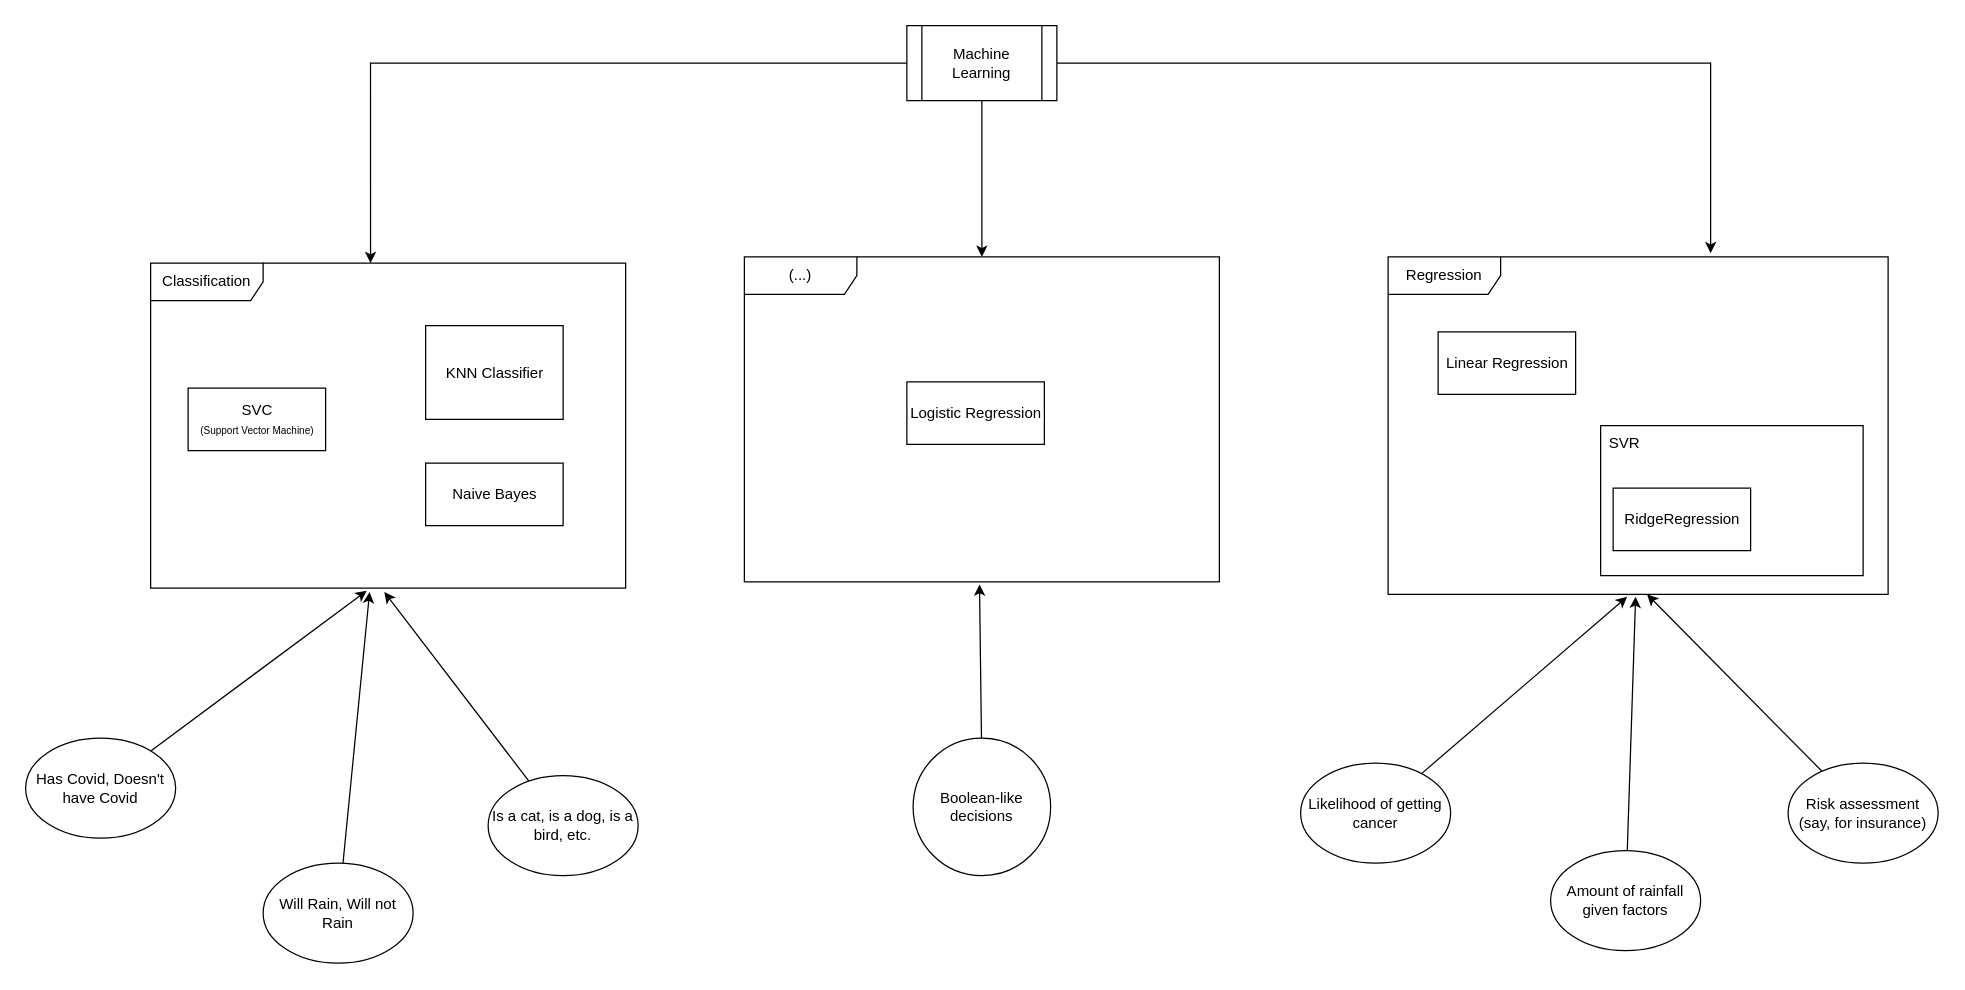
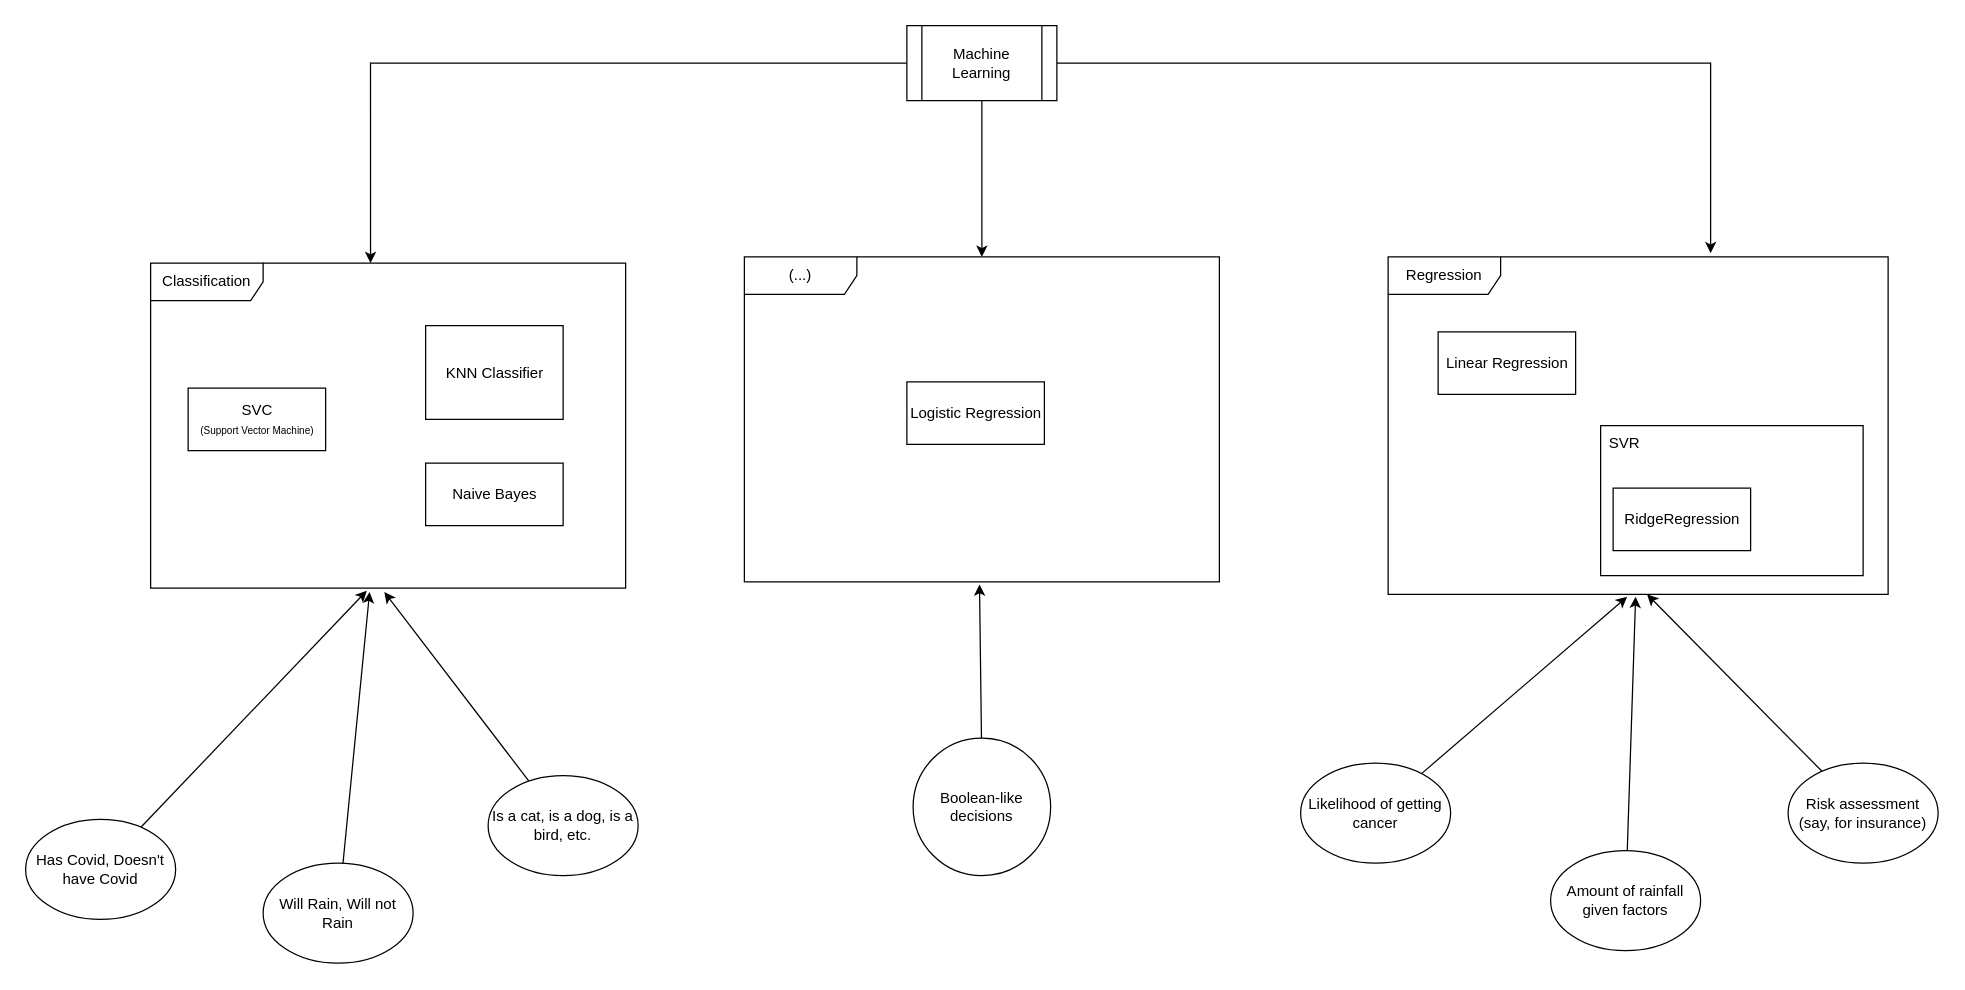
node "Has Covid, Doesn't have Covid": moved (101, 788) -> (101, 869)
